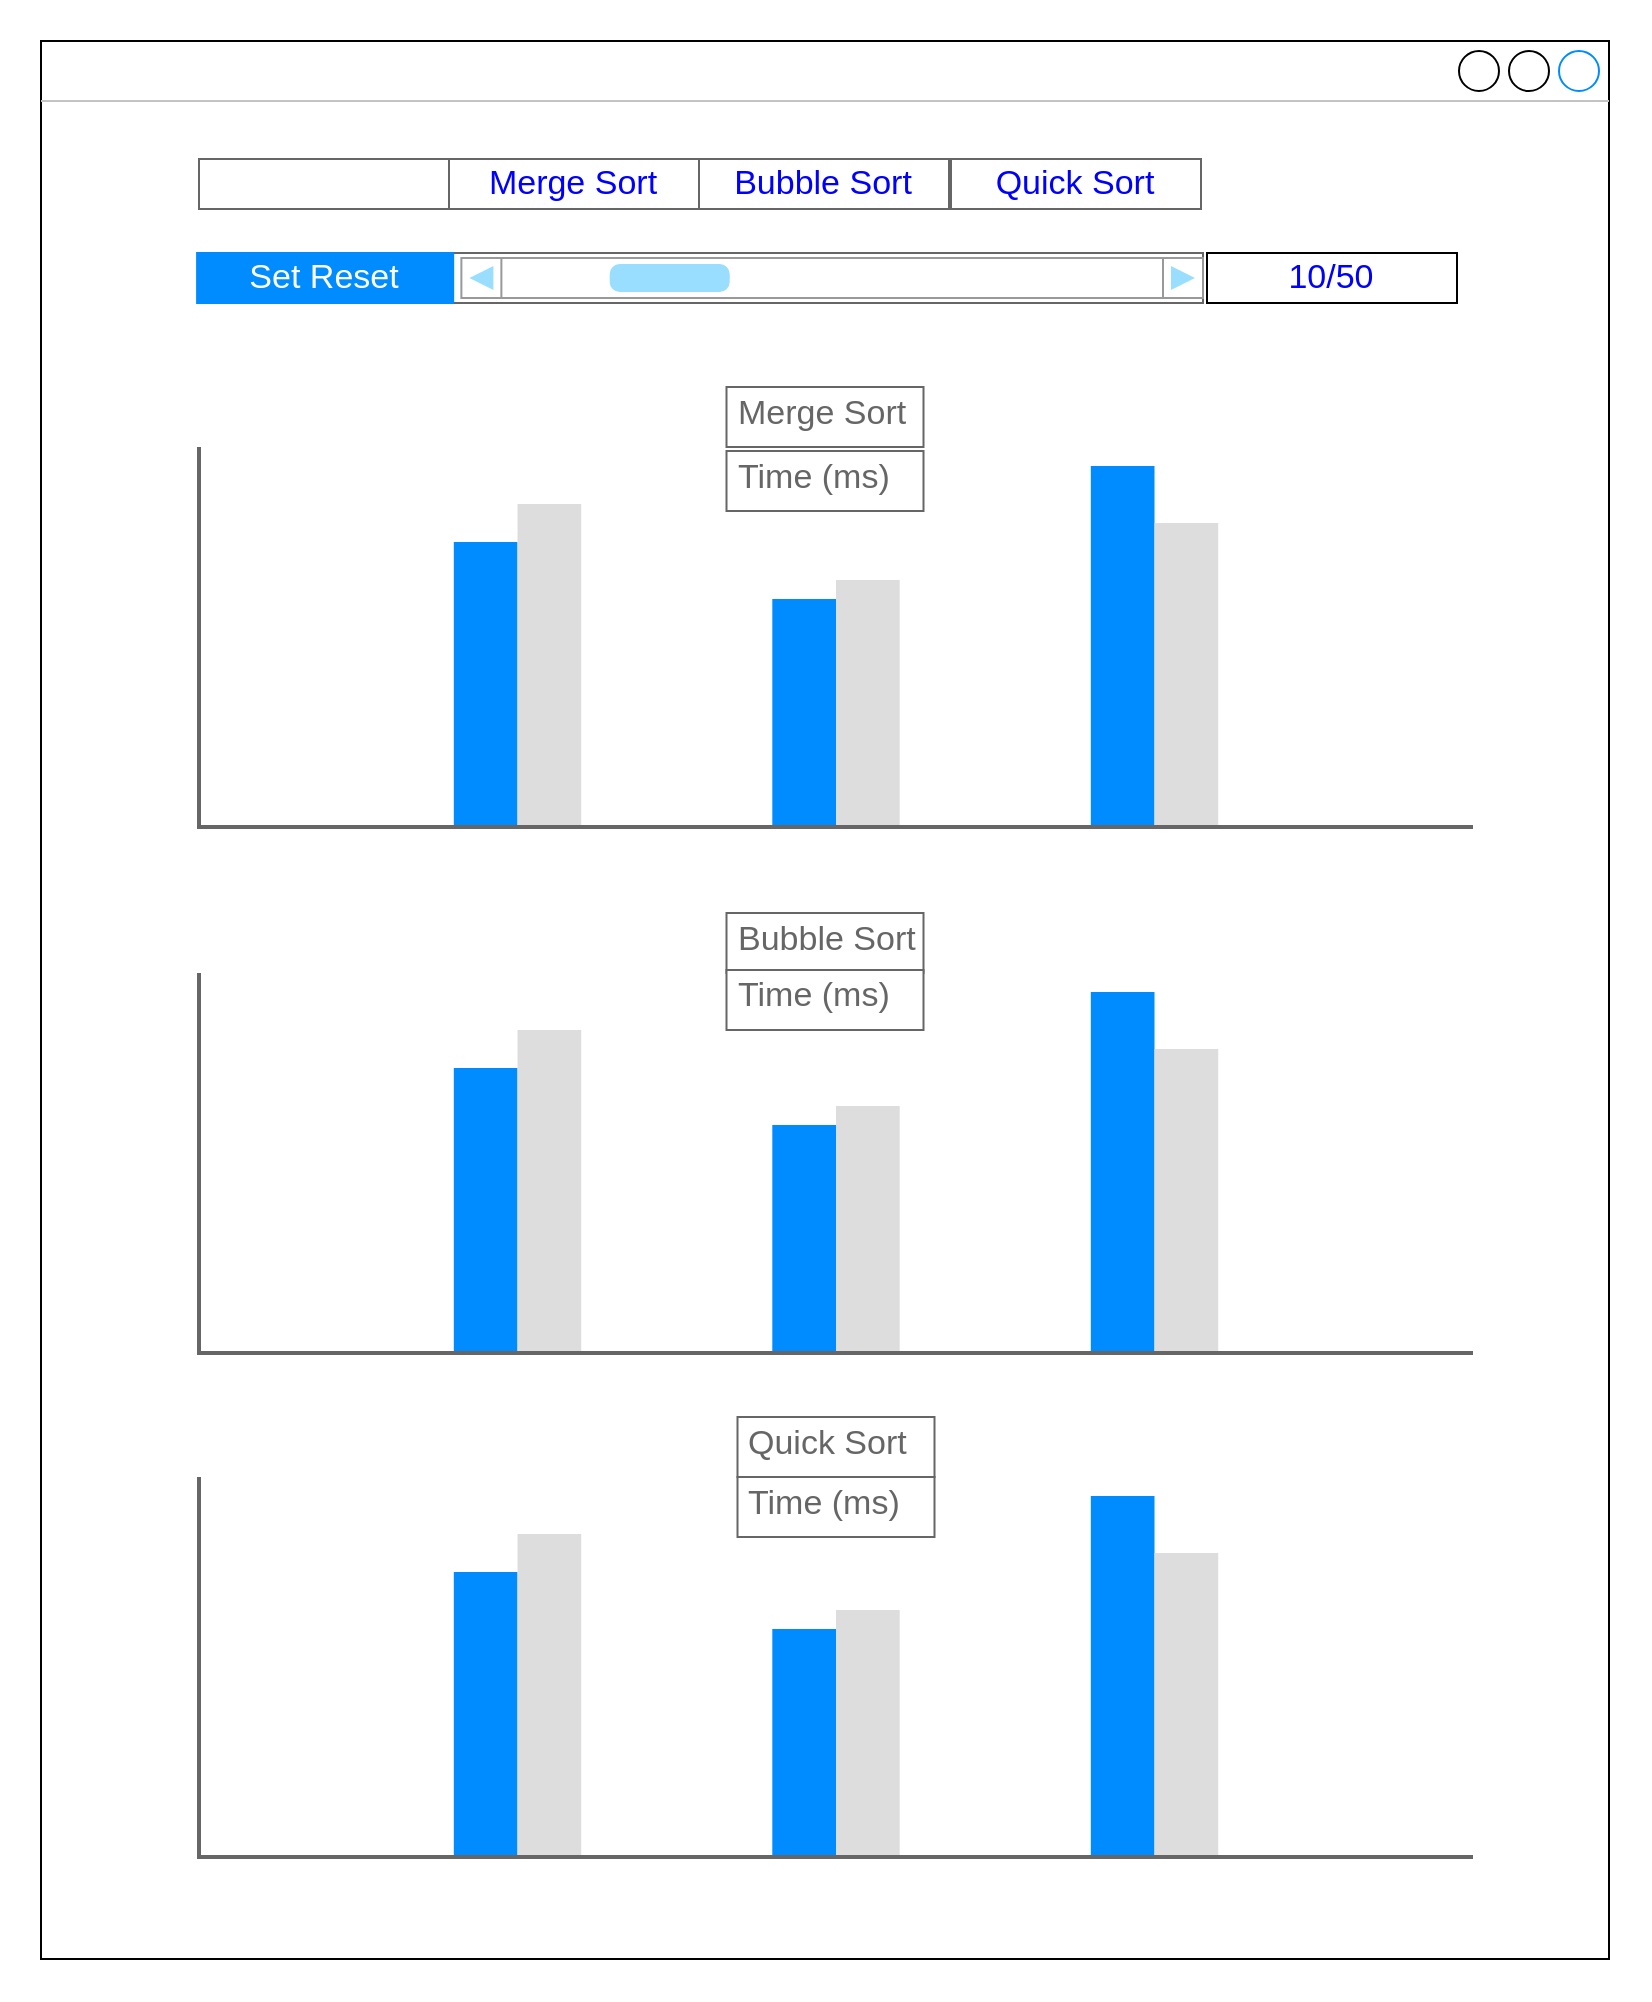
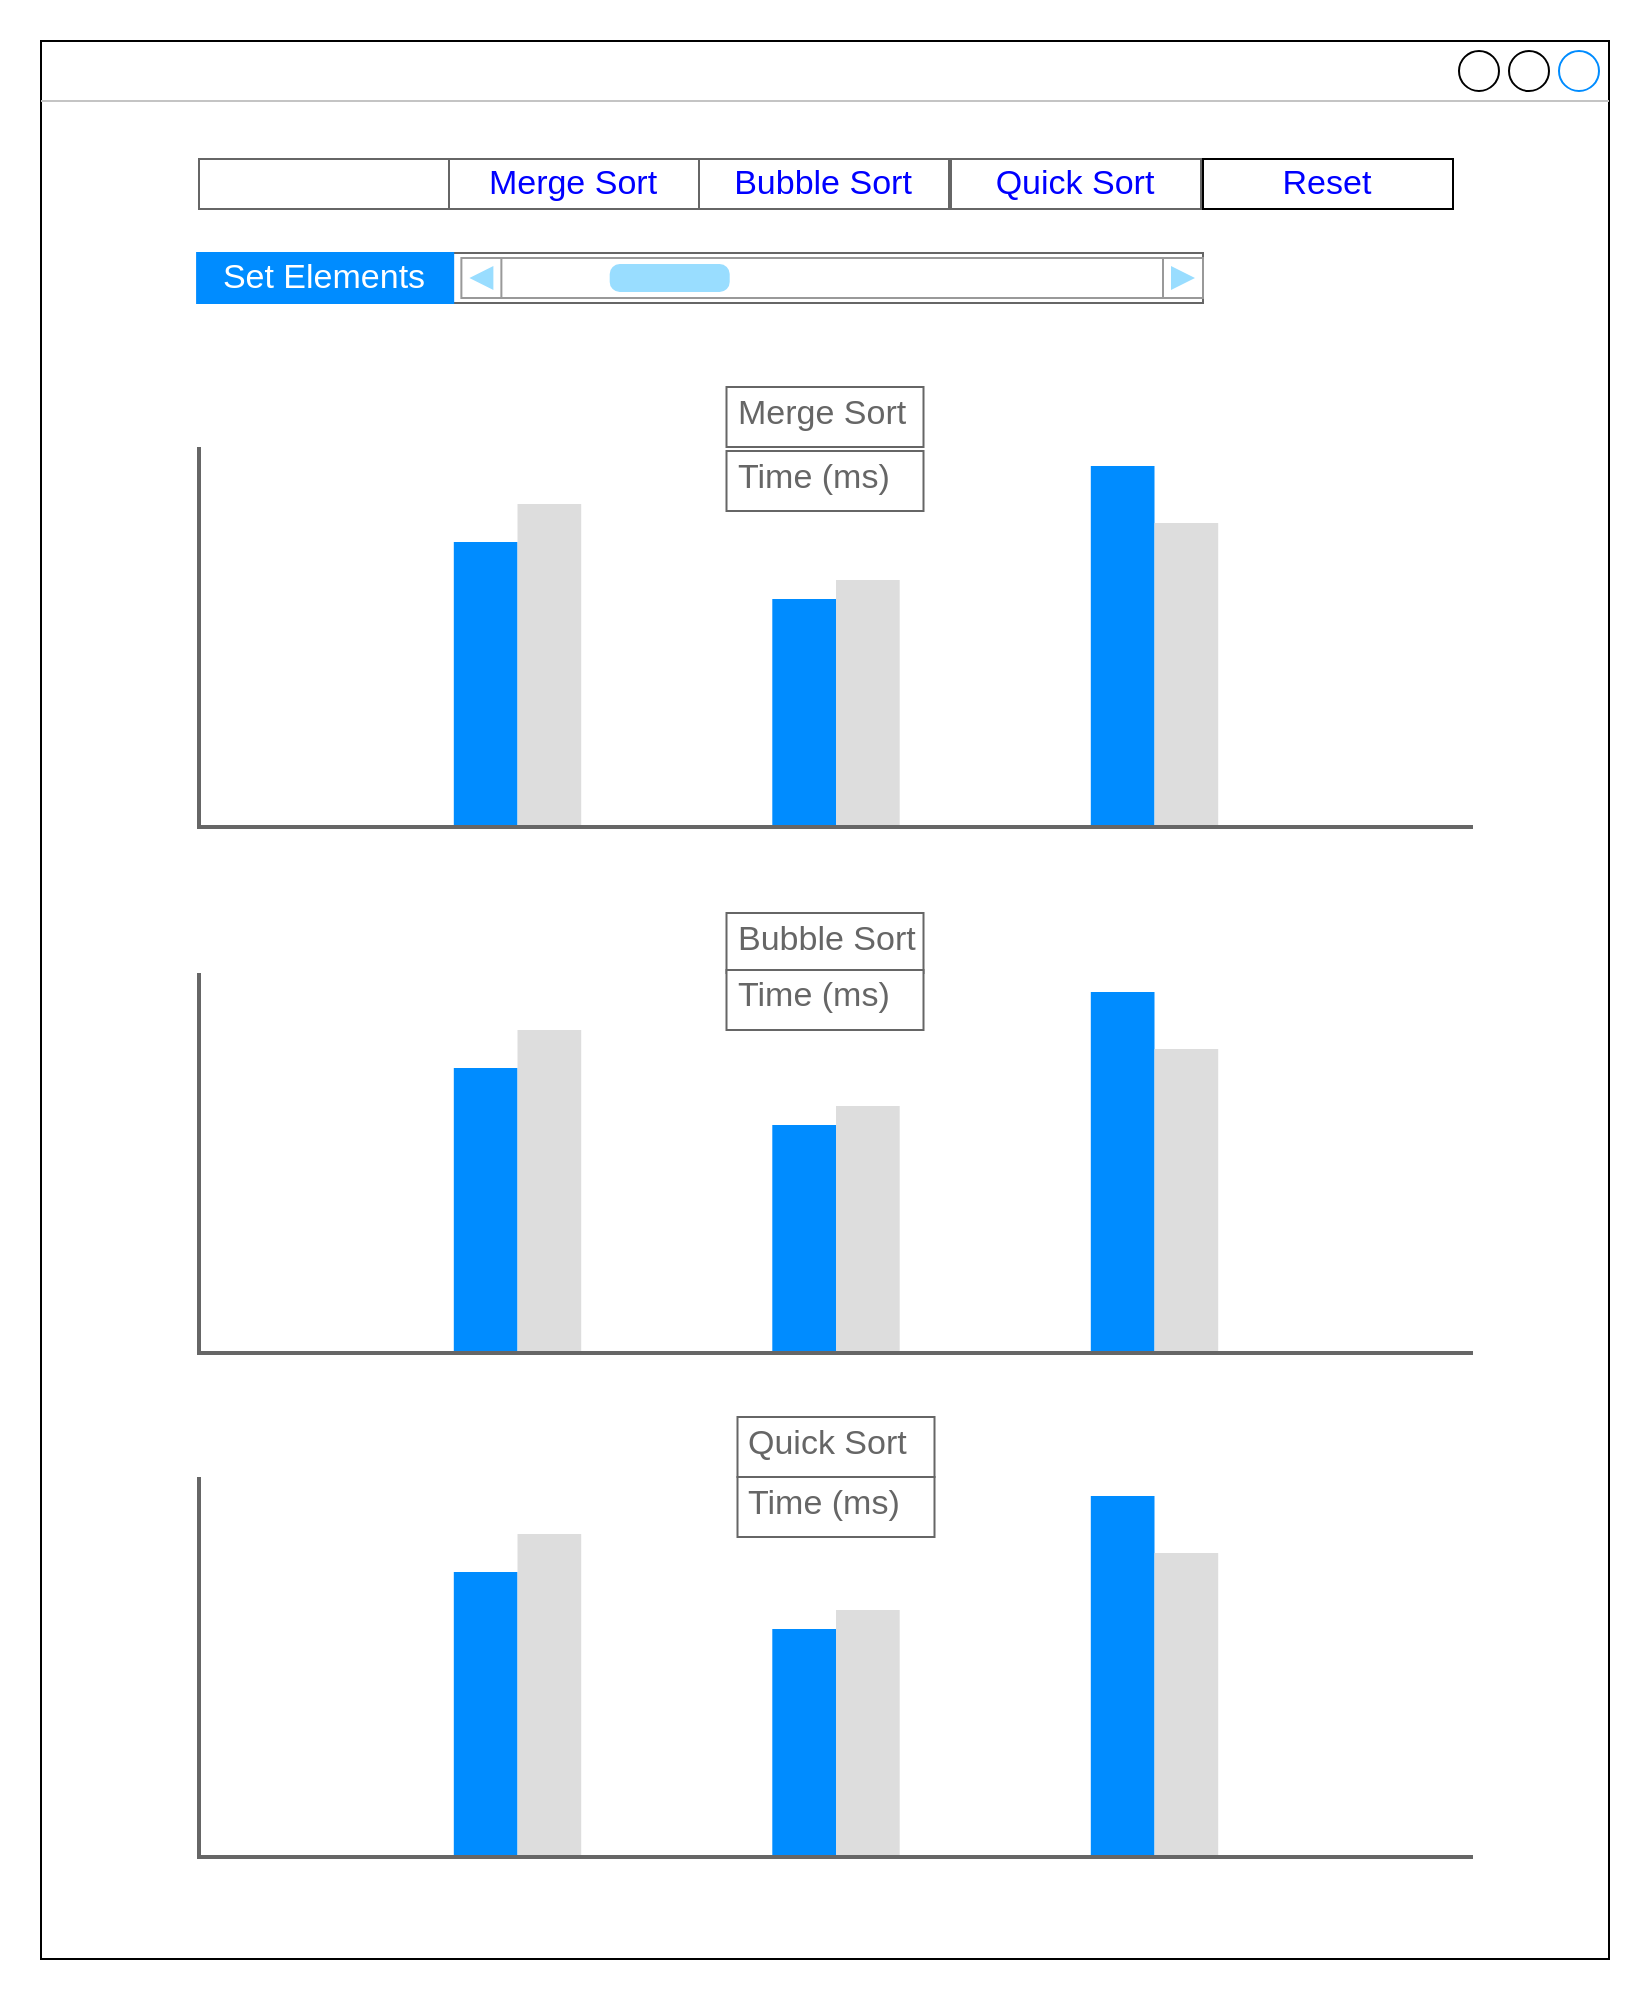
node "Reset": added
node "10/50": removed
node "Set Reset": label "Set Reset" -> "Set Elements"
